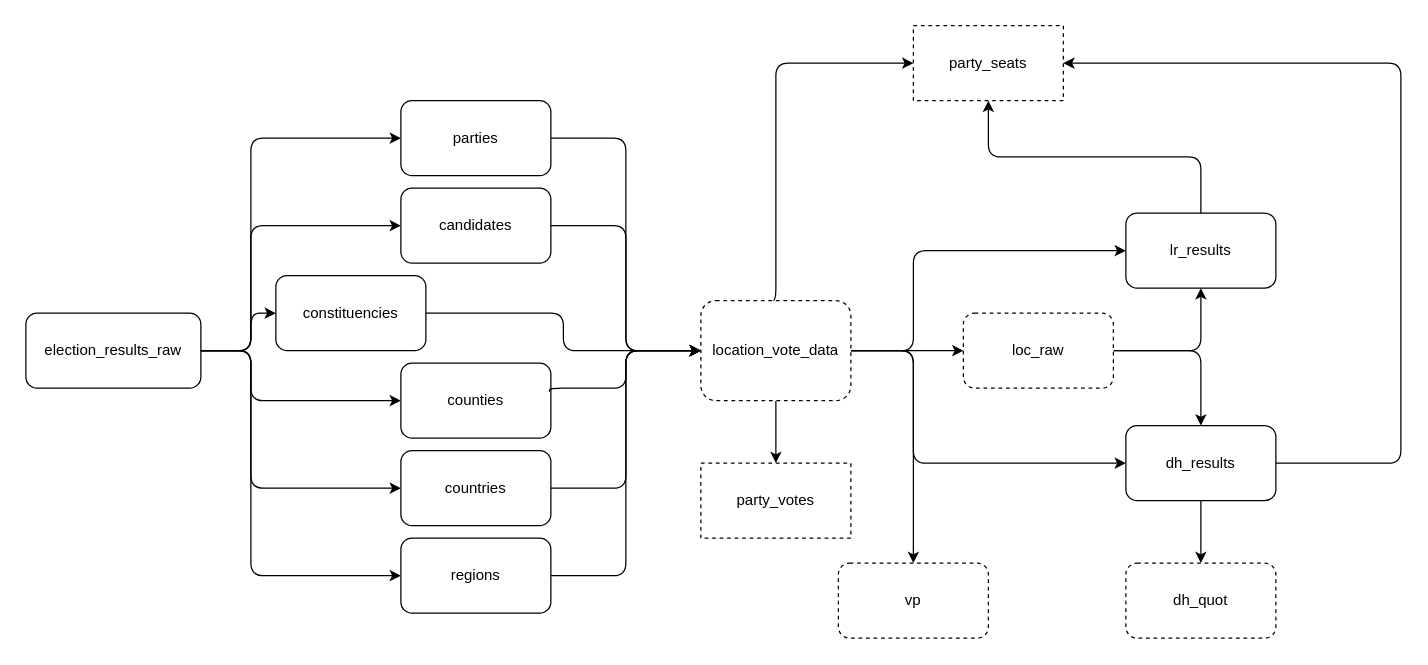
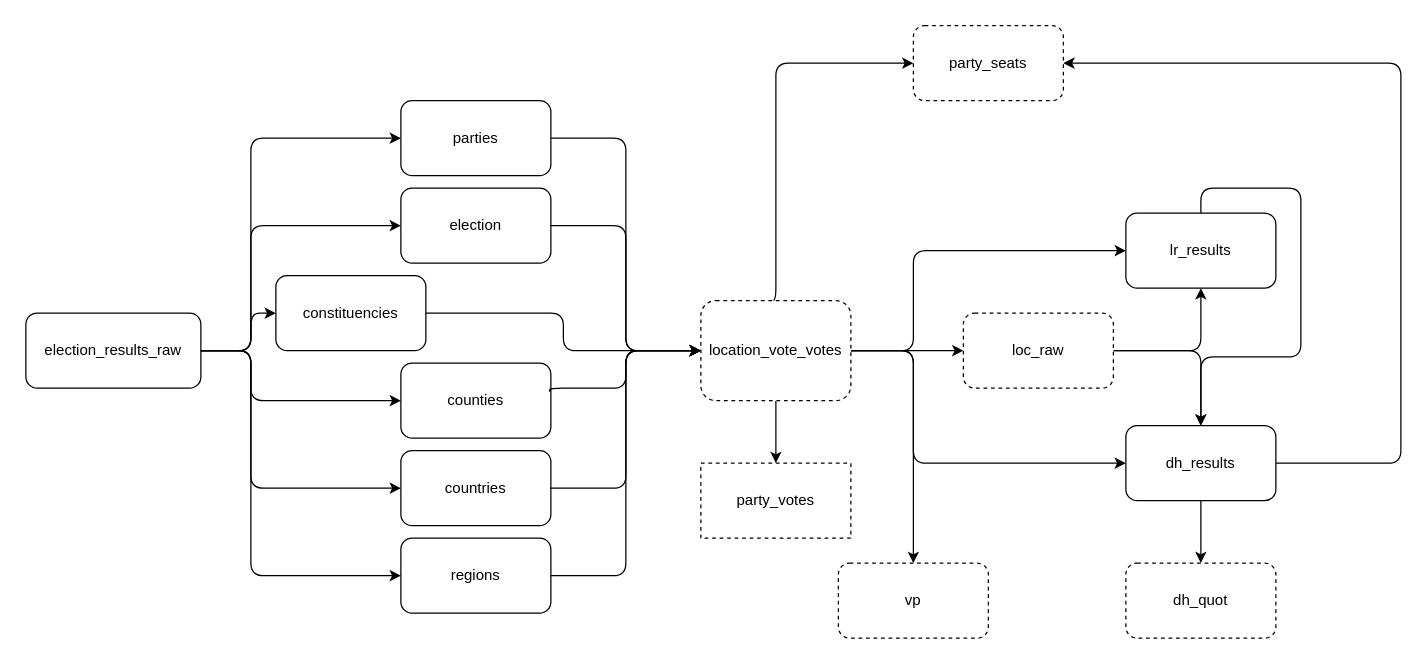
node "party_seats": shape rectangle -> rounded rectangle
edge "lr_results" -> "party_seats": now "lr_results" -> "dh_results"
node "candidates": label "candidates" -> "election"
node "location_vote_data": label "location_vote_data" -> "location_vote_votes"
